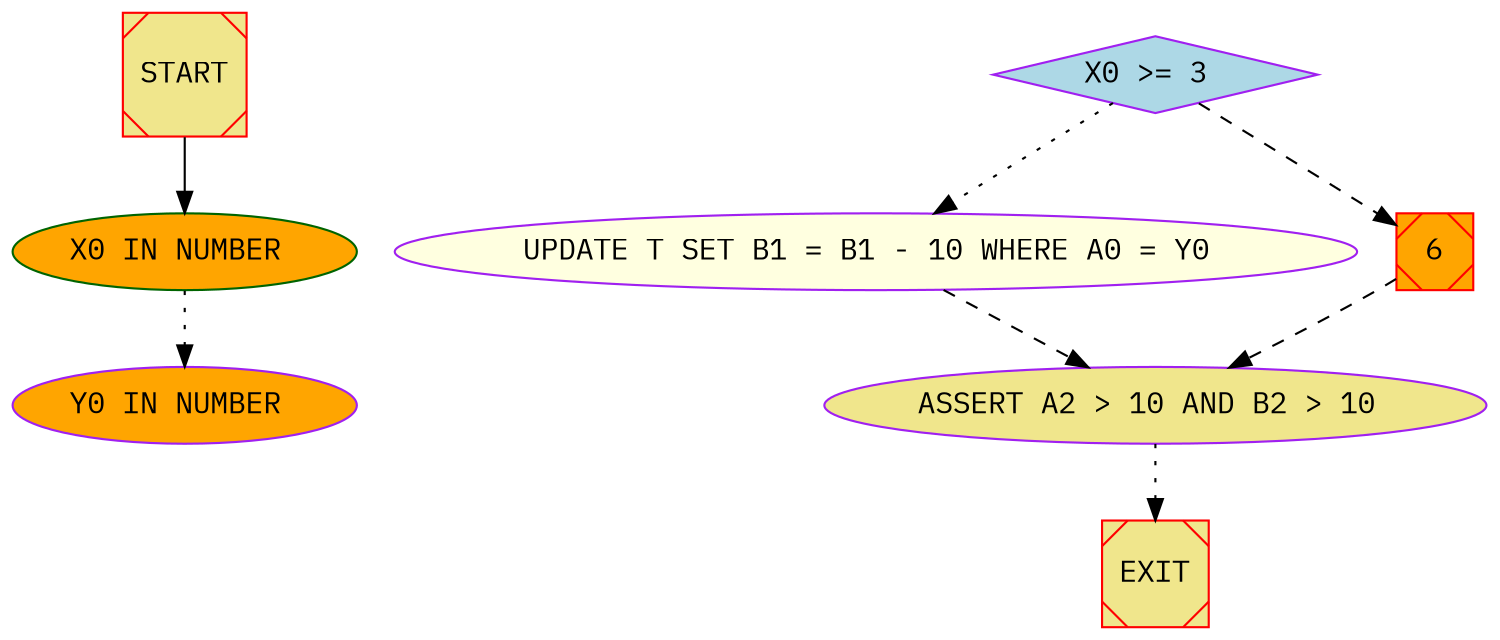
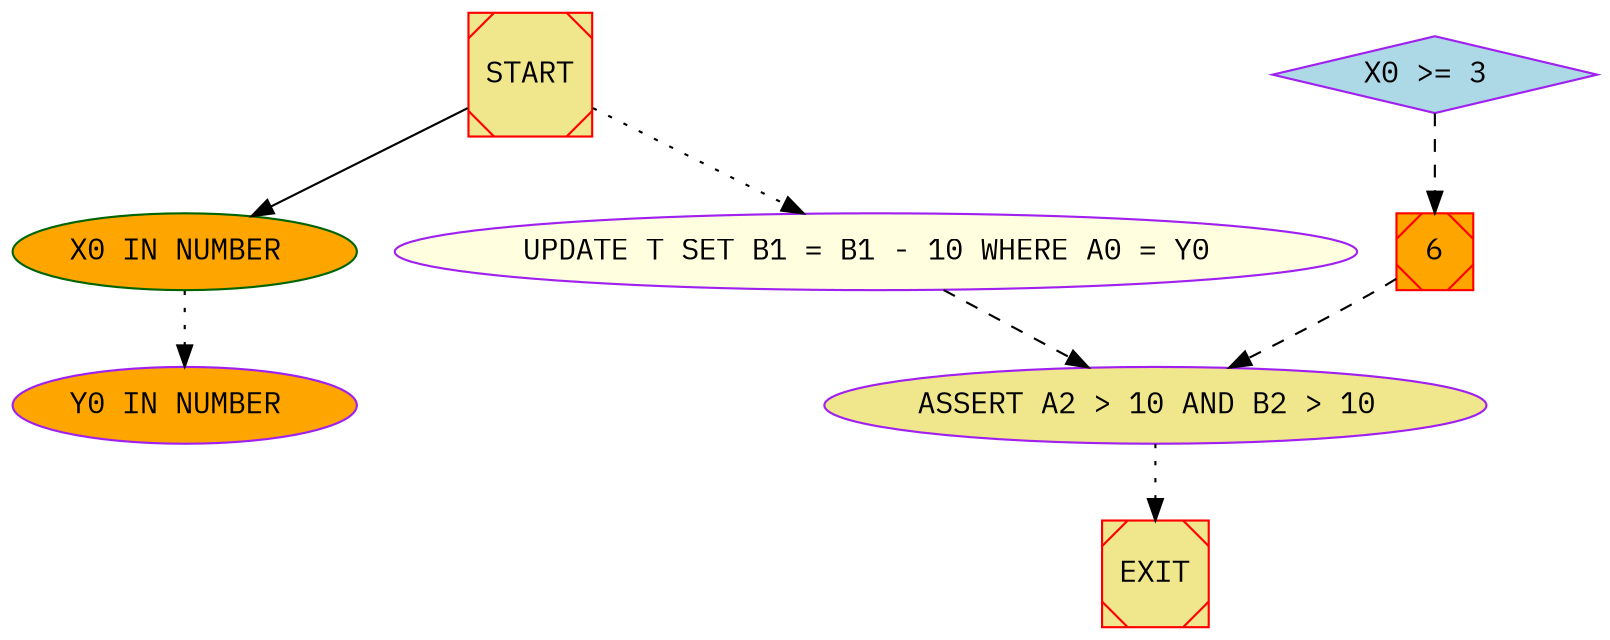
edge "X0 >= 3" -> "UPDATE T SET B1 = B1 - 10 WHERE A0 = Y0": now "START" -> "UPDATE T SET B1 = B1 - 10 WHERE A0 = Y0"
